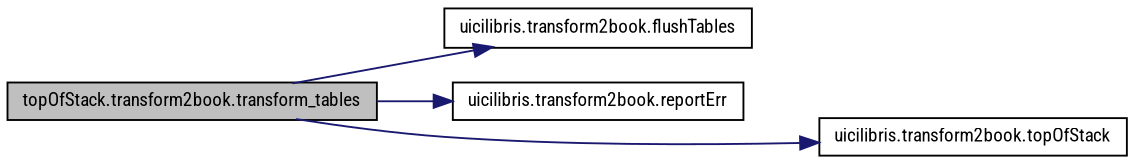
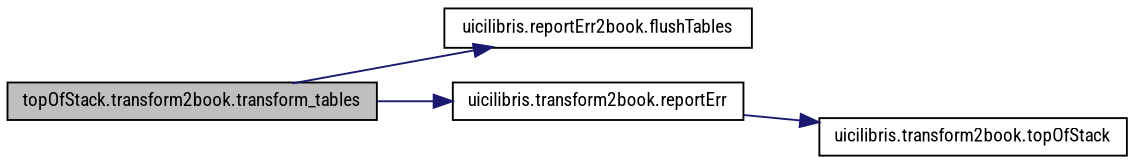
node "uicilibris.transform2book.flushTables": label "uicilibris.transform2book.flushTables" -> "uicilibris.reportErr2book.flushTables"
edge "topOfStack.transform2book.transform_tables" -> "uicilibris.transform2book.topOfStack": now "uicilibris.transform2book.reportErr" -> "uicilibris.transform2book.topOfStack"
